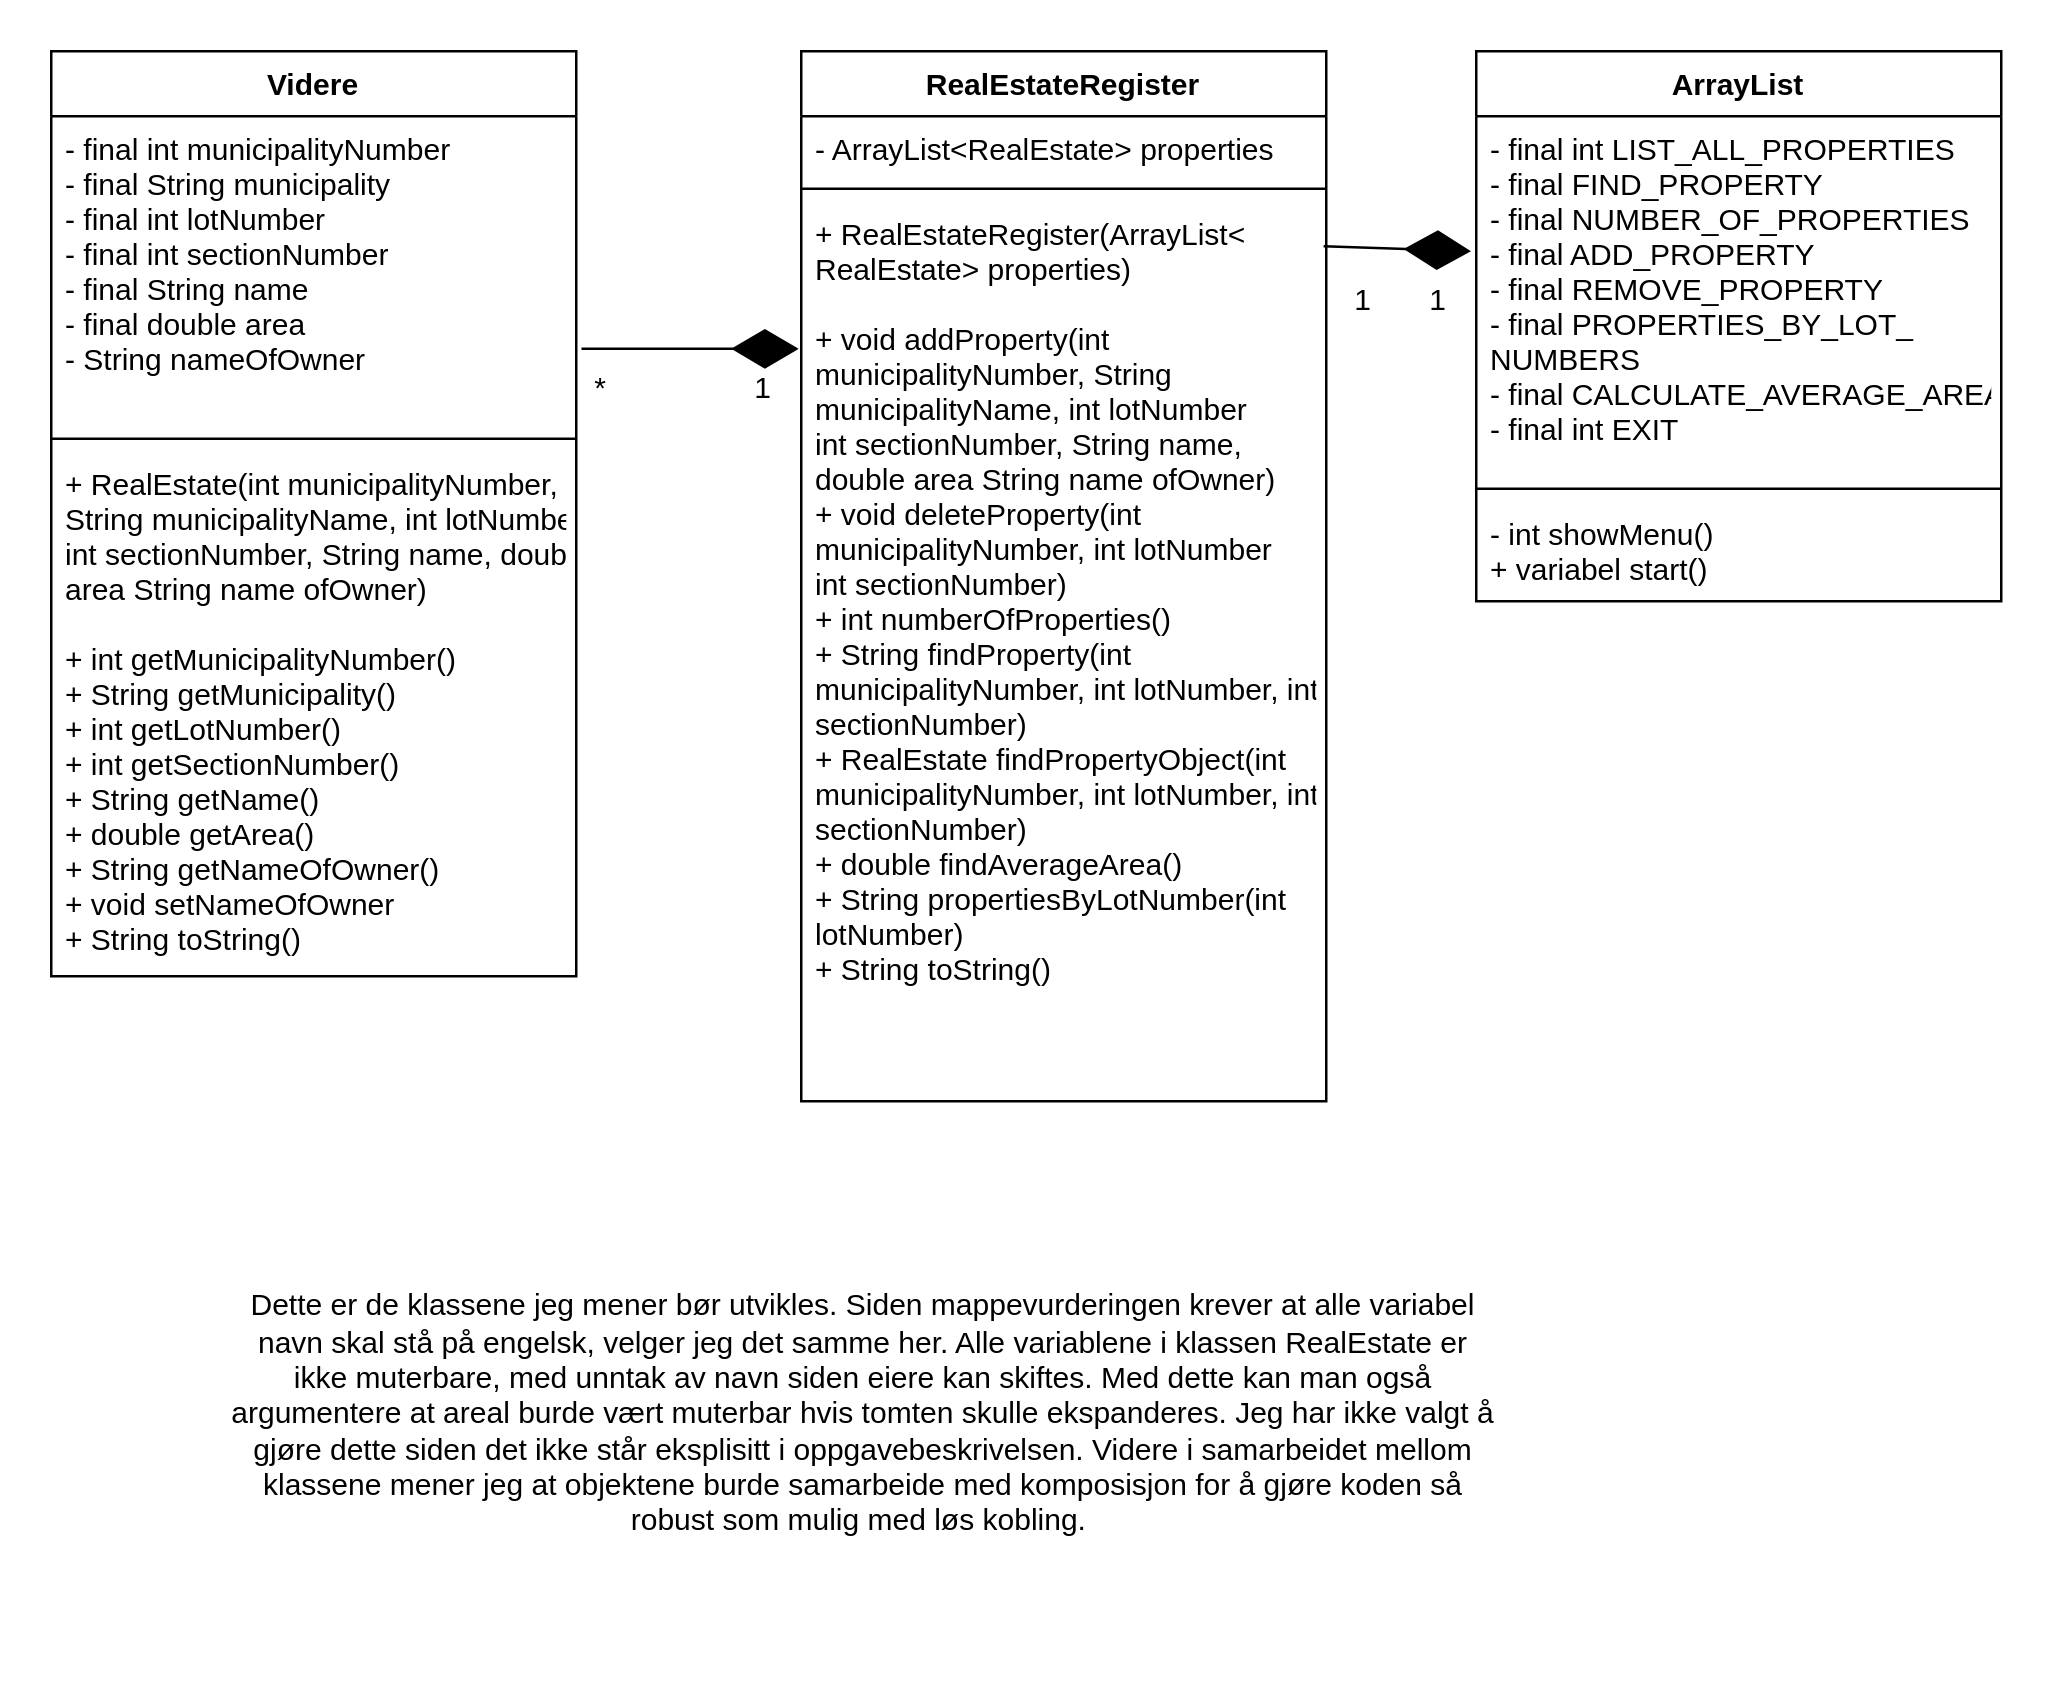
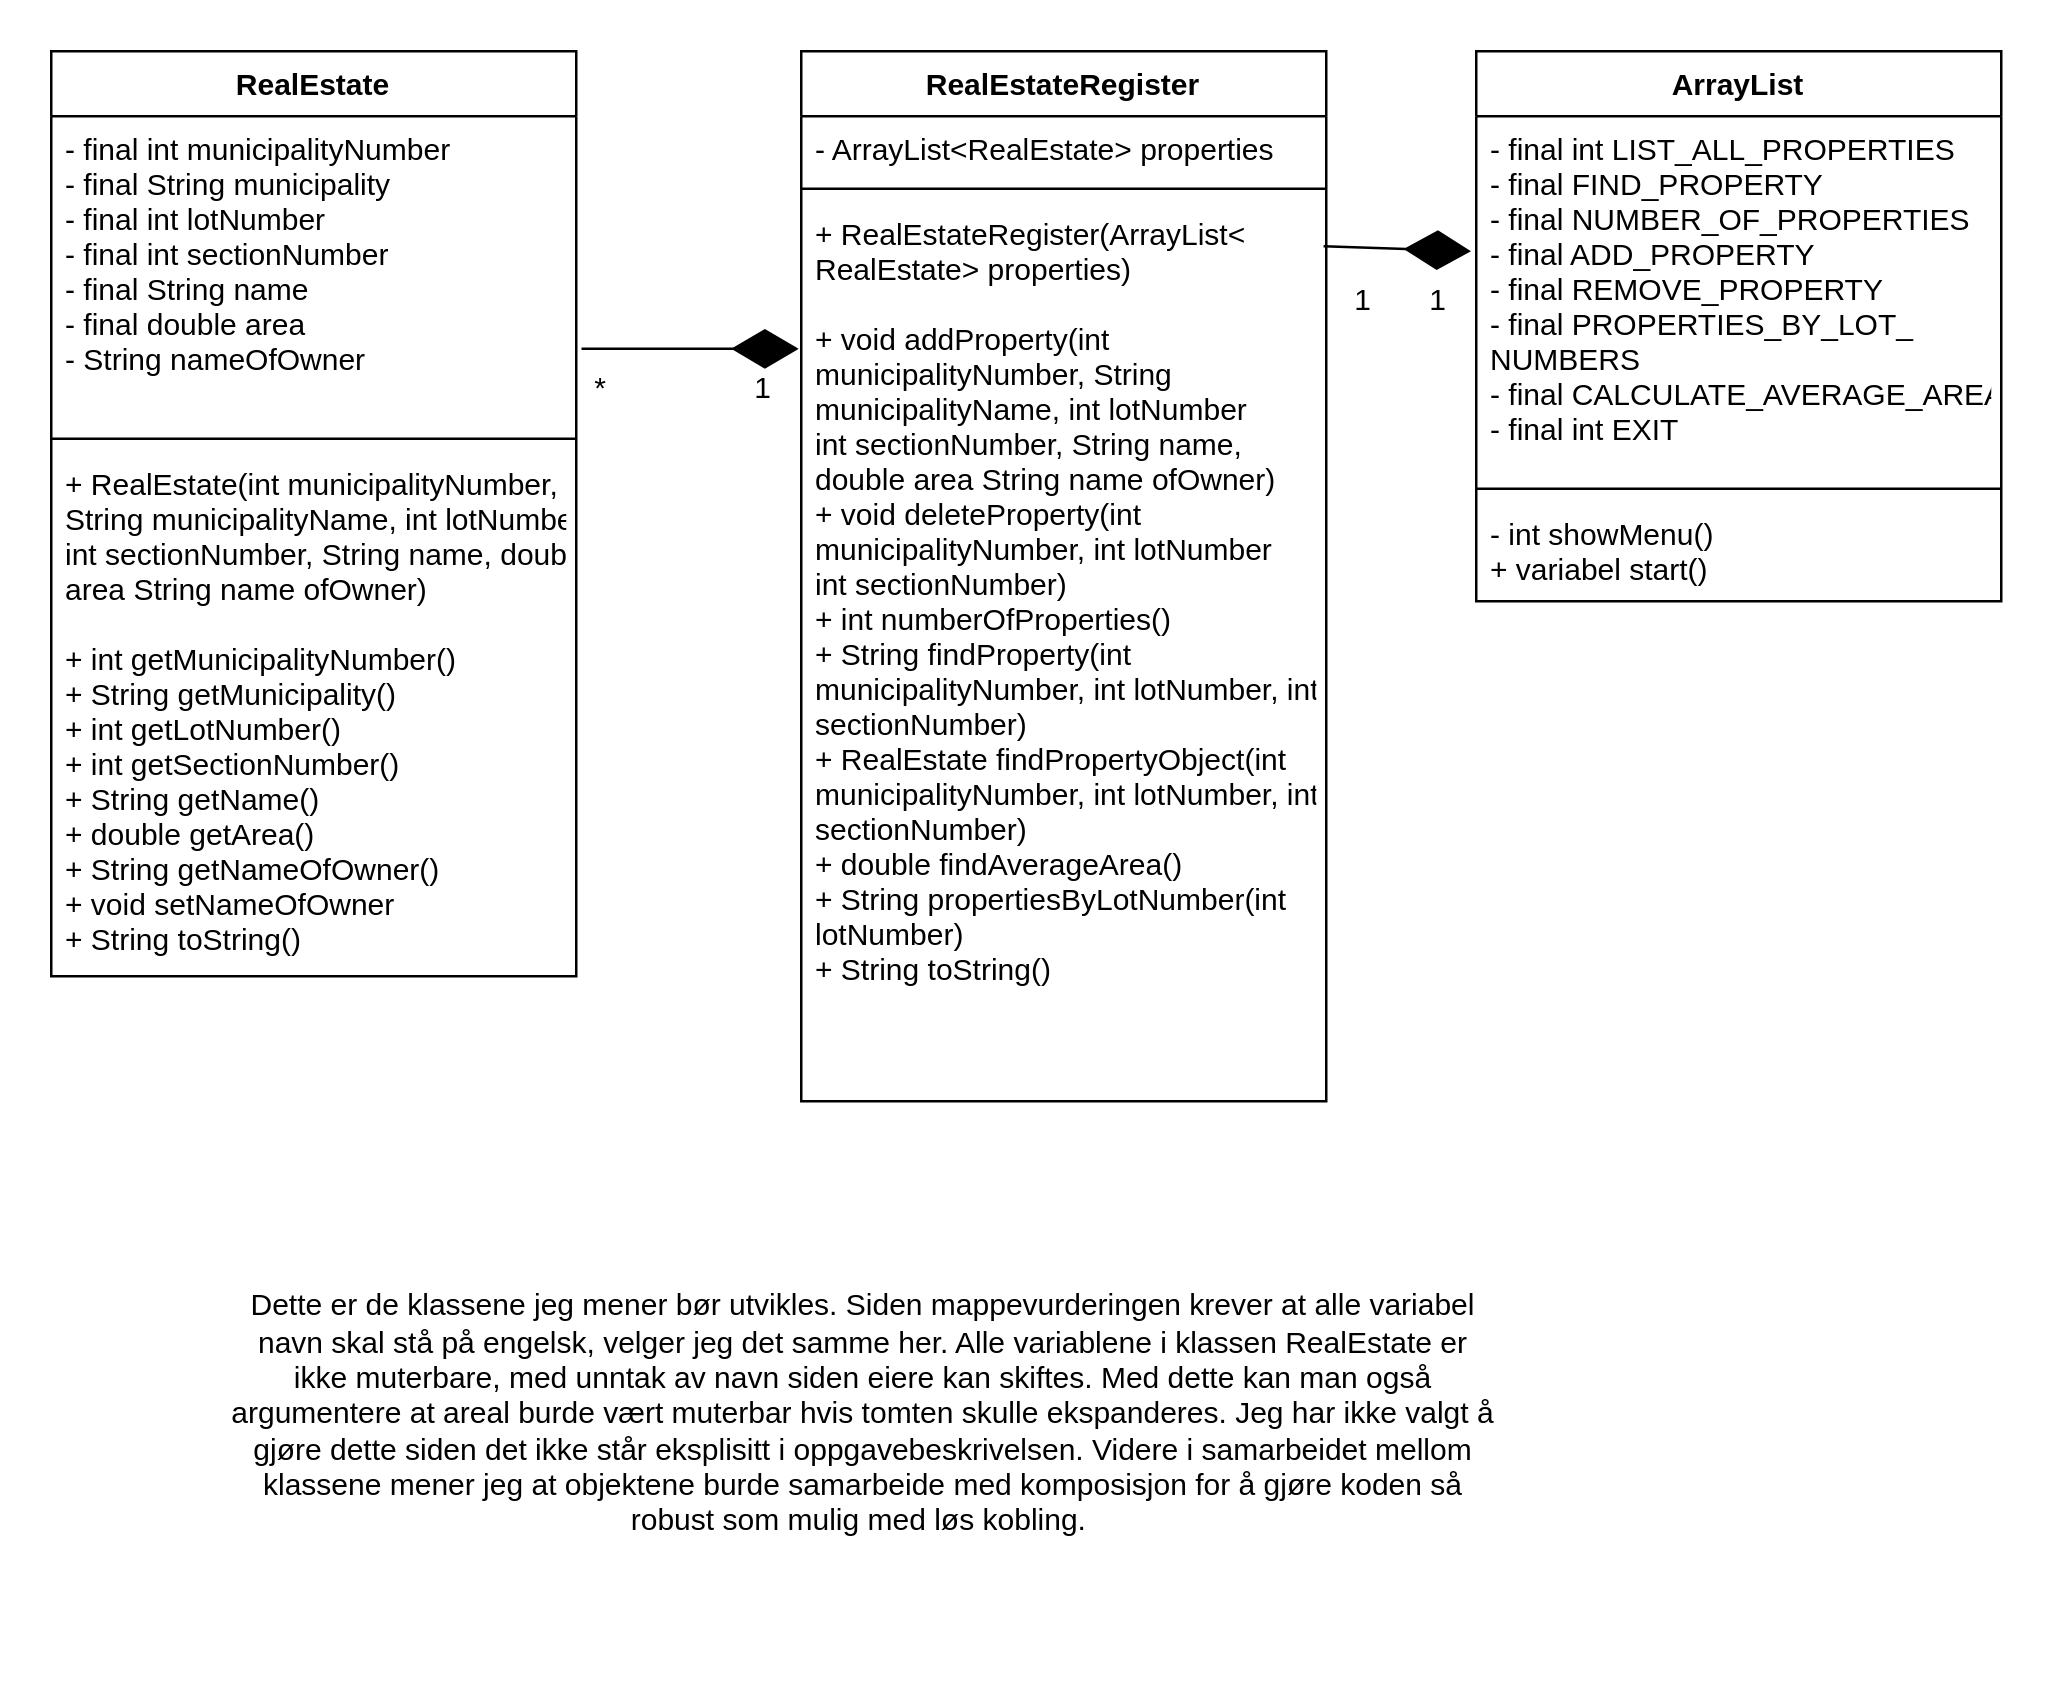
node "Videre": label "Videre" -> "RealEstate"
